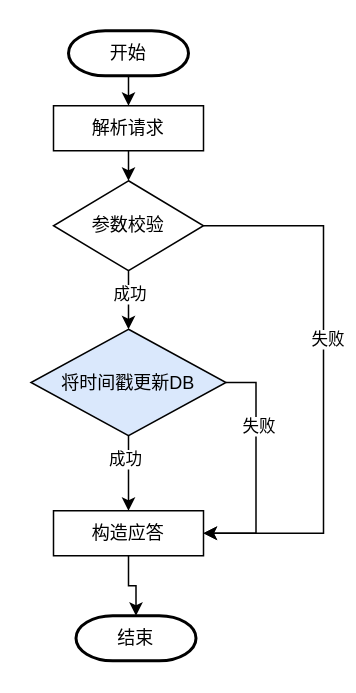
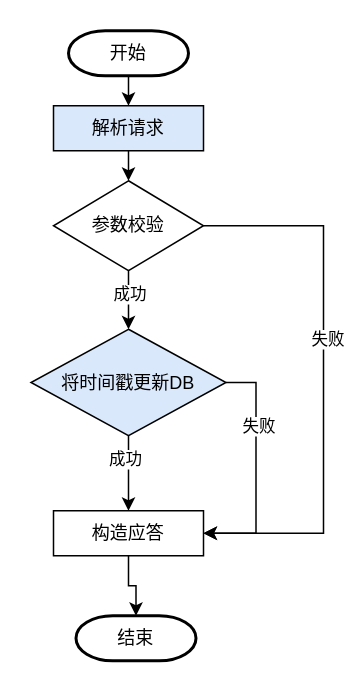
node "解析请求": fillcolor #ffffff -> #dae8fc
